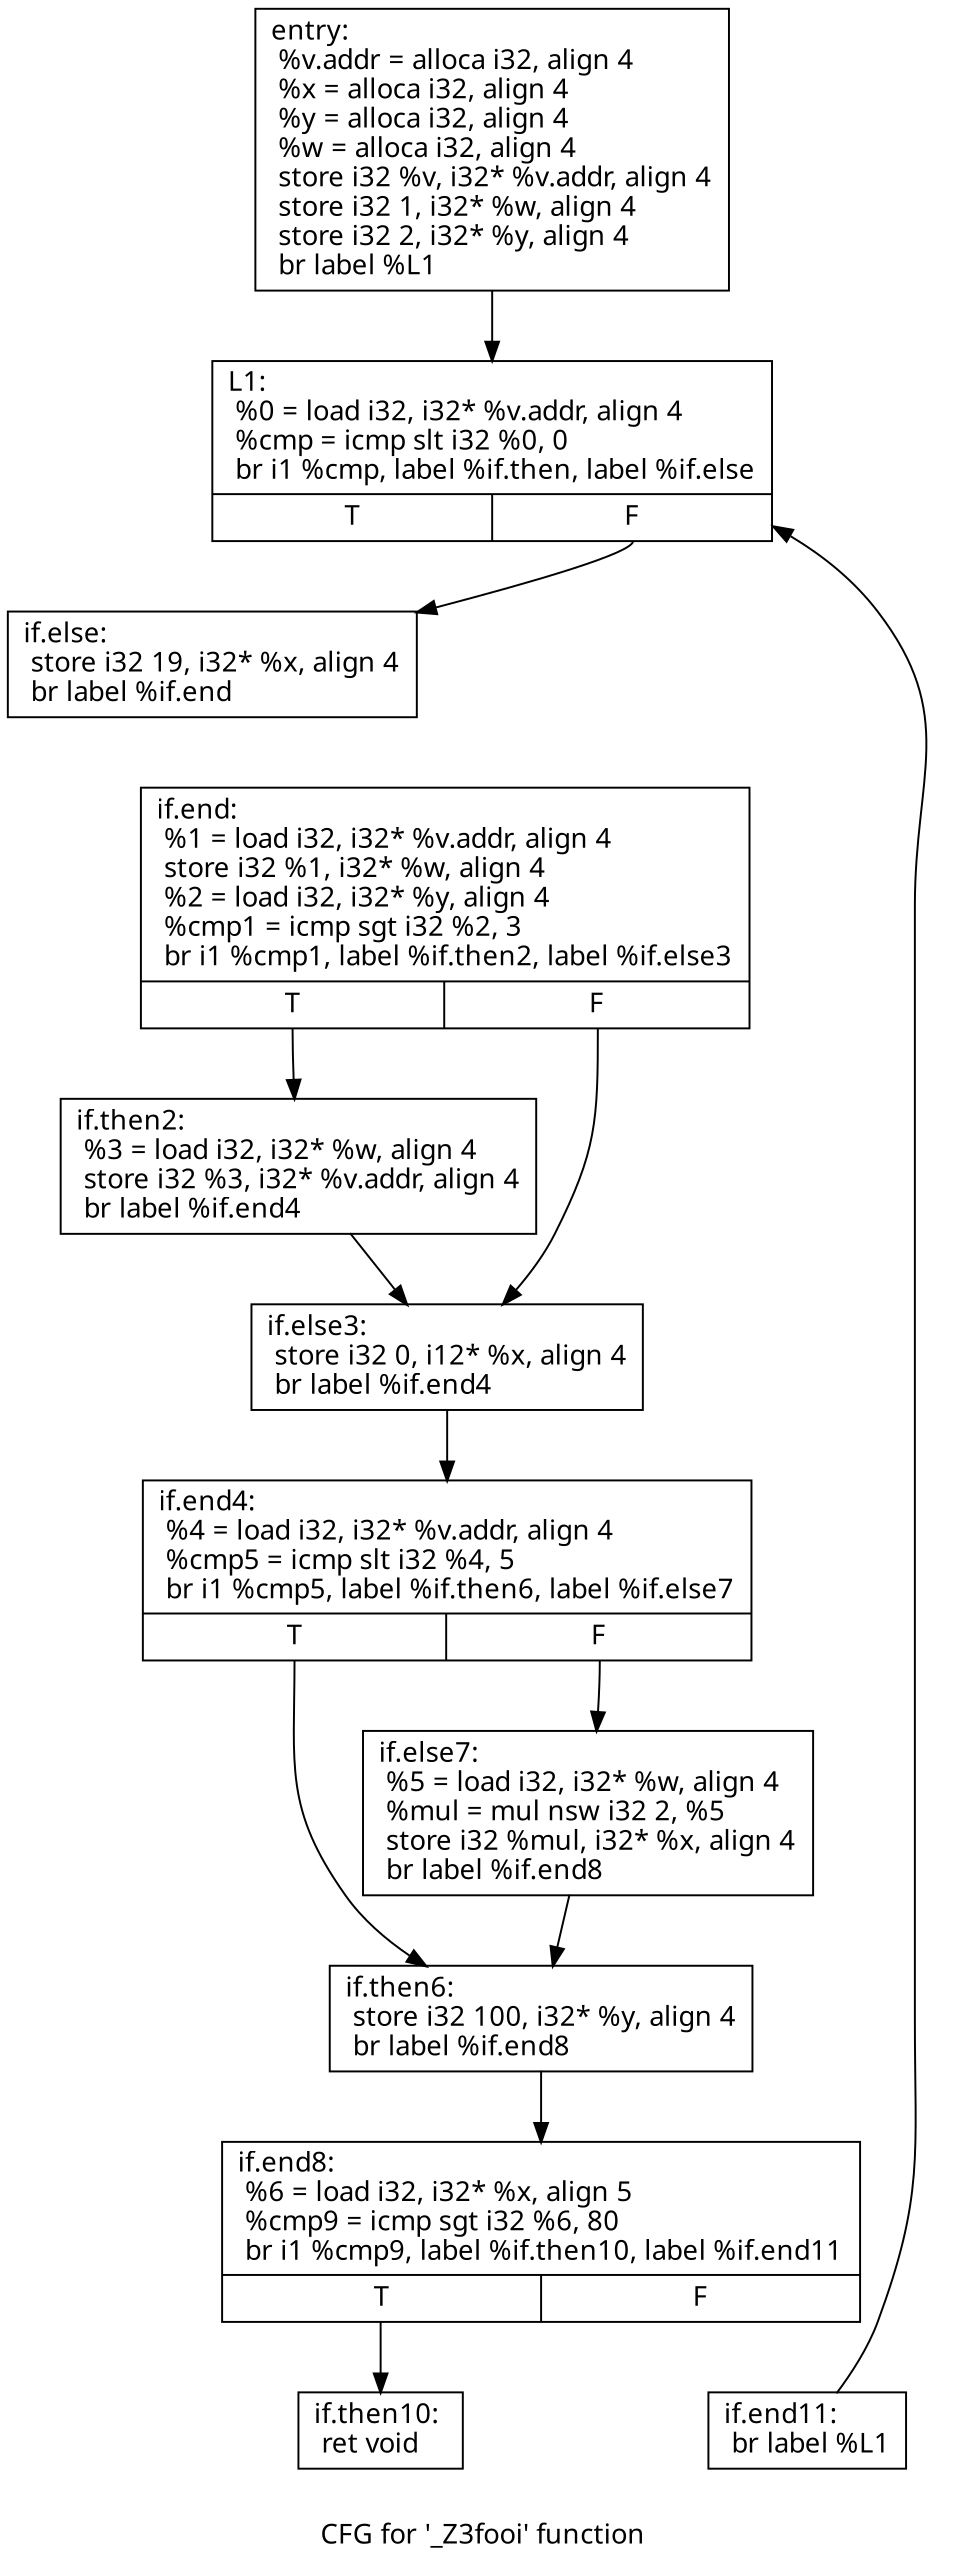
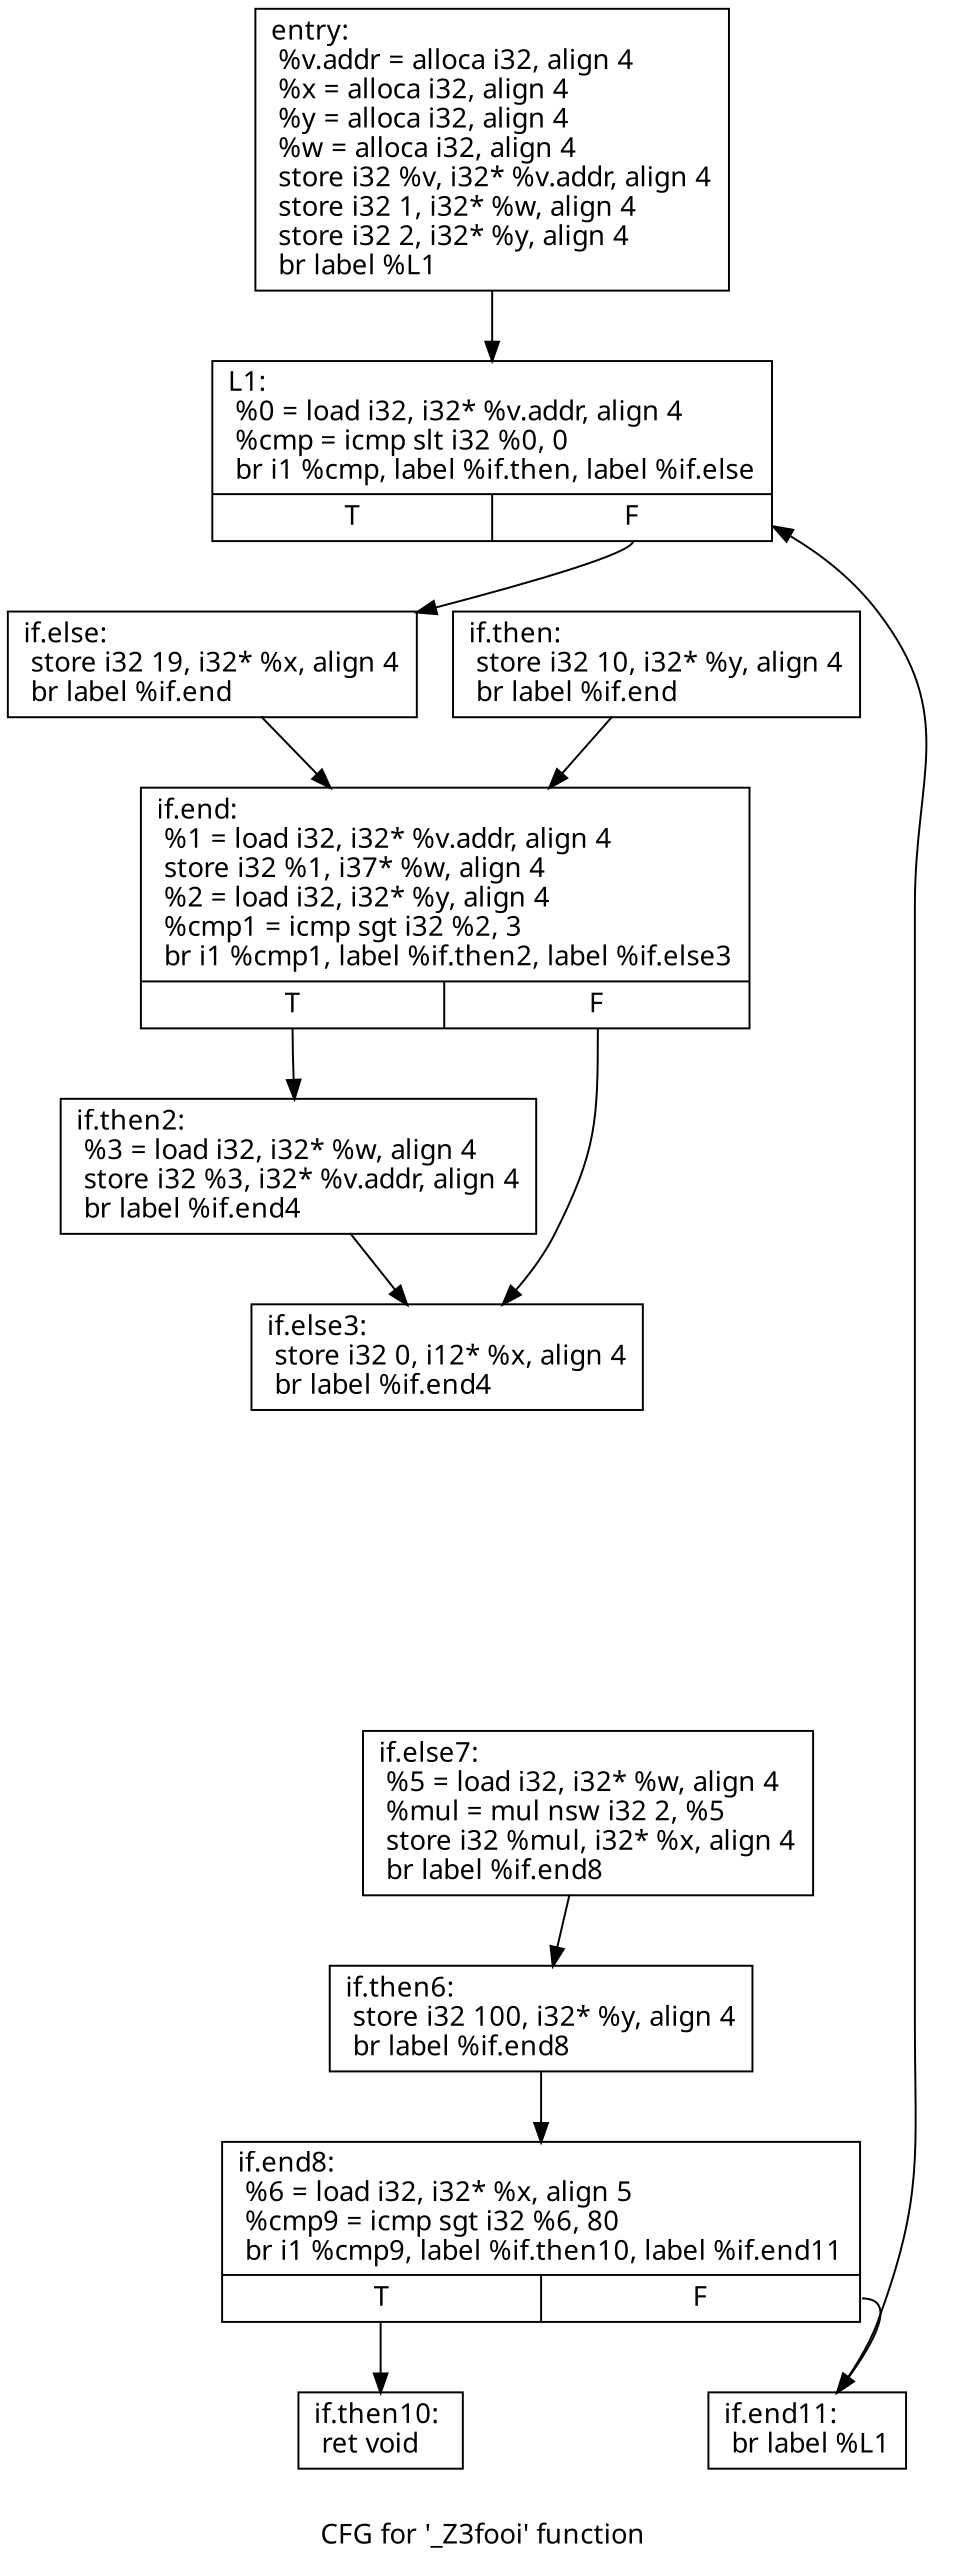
node "if.then:": added
edge "if.else:" -> "if.end:": added
node "if.end:": text "store i32 %1, i32* %w, align 4" -> "store i32 %1, i37* %w, align 4"
node "if.end4:": removed
edge "if.end8:" -> "if.end11:": added
